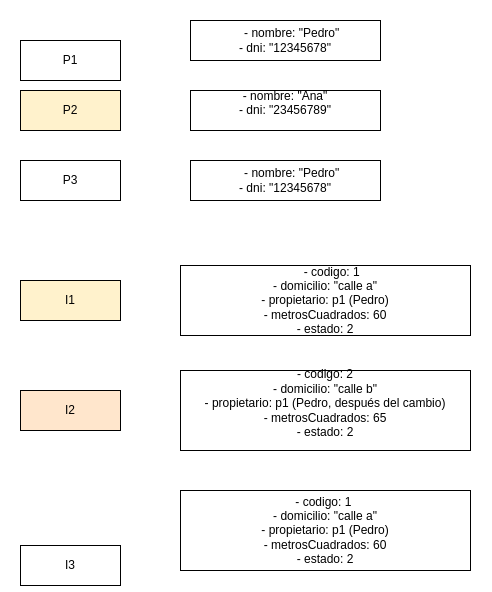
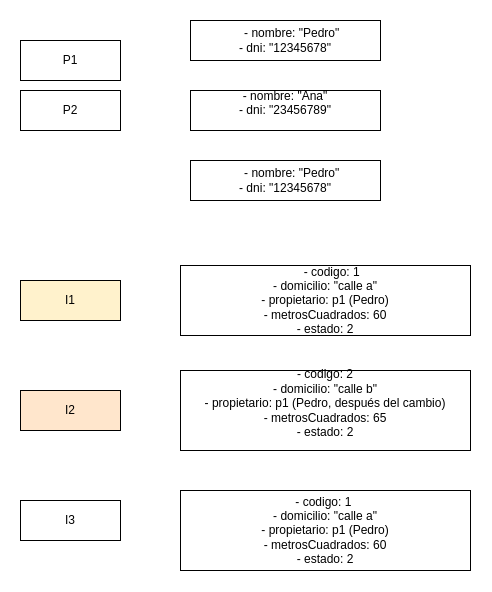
node "P2": fillcolor #fff2cc -> #ffffff
node "P3": removed
node "I3": moved (71, 566) -> (71, 521)
